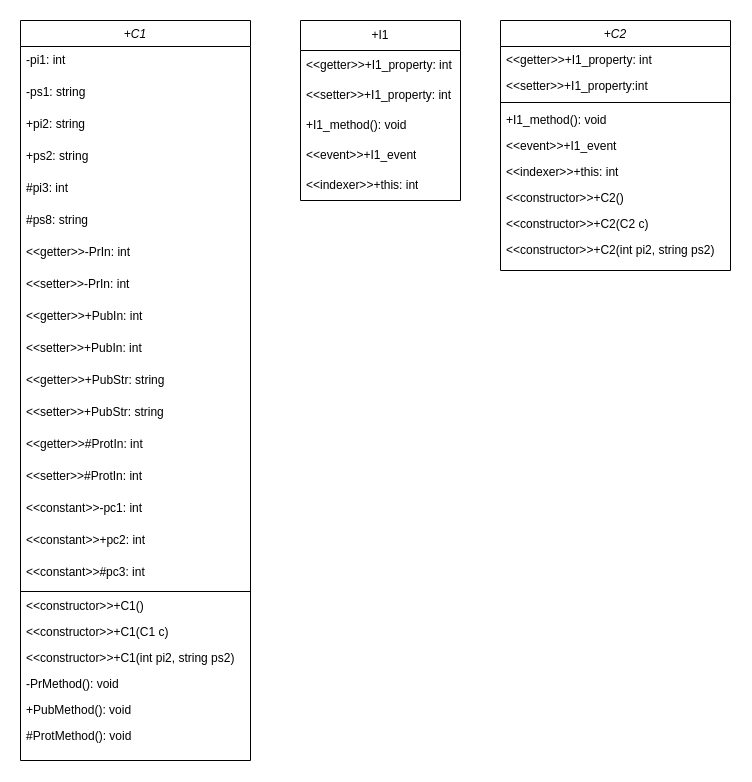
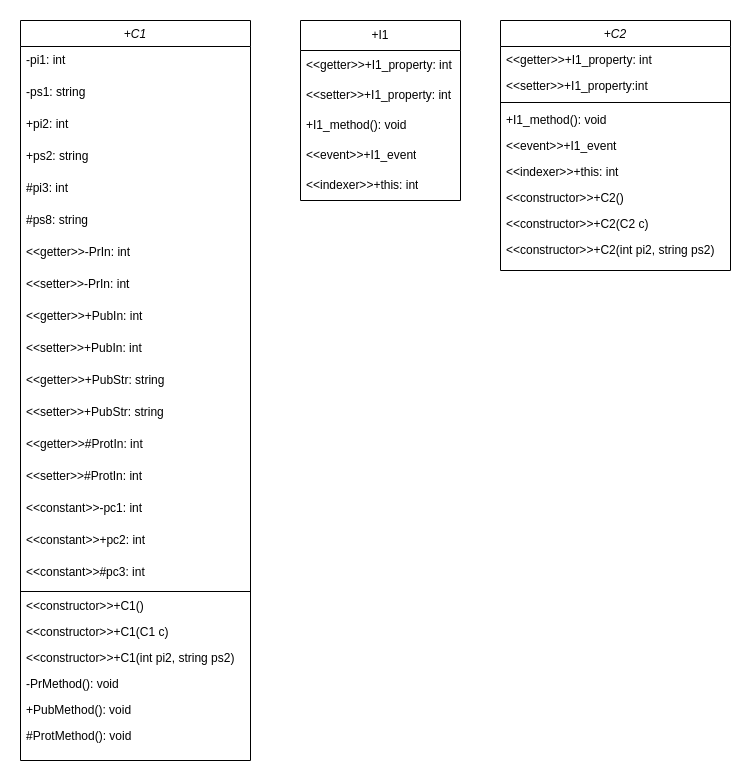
node "+pi2: string": label "+pi2: string" -> "+pi2: int"
